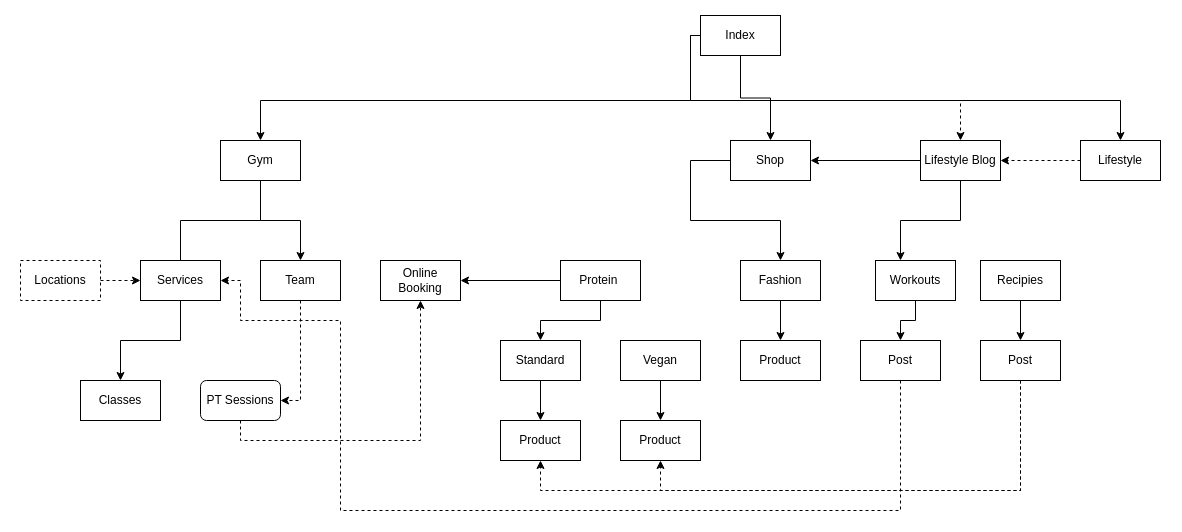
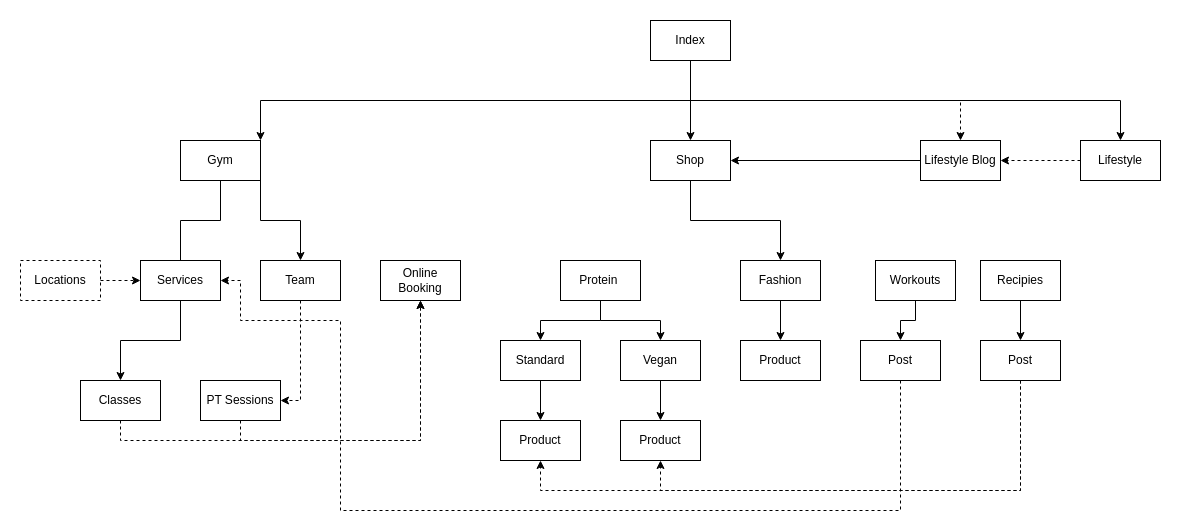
node "Index": moved (741, 36) -> (691, 41)
node "Gym": moved (261, 161) -> (221, 161)
node "Shop": moved (771, 161) -> (691, 161)
edge "Lifestyle Blog" -> "Workouts": removed
edge "Protein" -> "Online Booking": now "Protein" -> "Vegan"
node "PT Sessions": shape rounded rectangle -> rectangle
edge "Classes" -> "Online Booking": added
